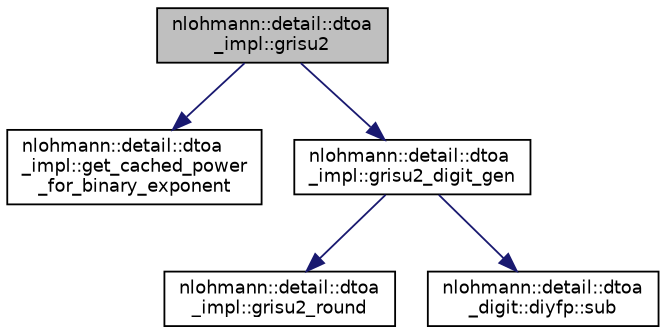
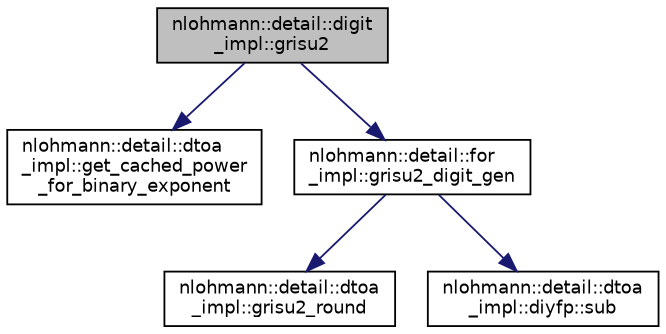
node "nlohmann::detail::dtoa _impl::grisu2": label "nlohmann::detail::dtoa _impl::grisu2" -> "nlohmann::detail::digit _impl::grisu2"
node "nlohmann::detail::dtoa _impl::grisu2_digit_gen": label "nlohmann::detail::dtoa _impl::grisu2_digit_gen" -> "nlohmann::detail::for _impl::grisu2_digit_gen"
node "nlohmann::detail::dtoa _digit::diyfp::sub": label "nlohmann::detail::dtoa _digit::diyfp::sub" -> "nlohmann::detail::dtoa _impl::diyfp::sub"
